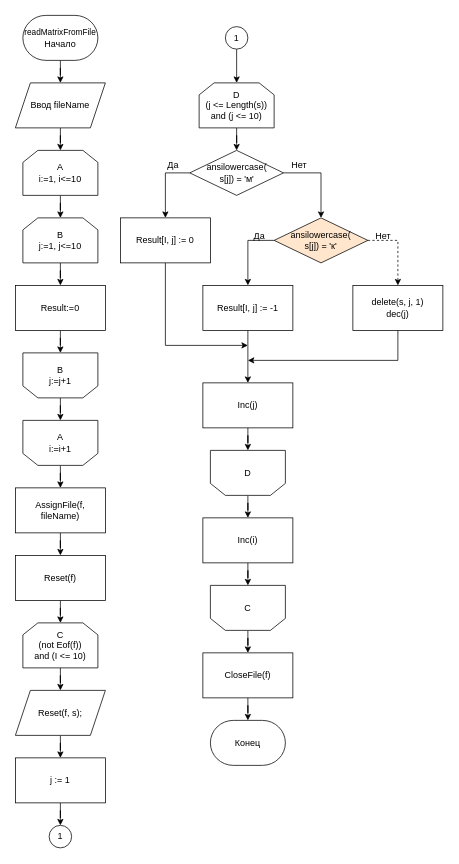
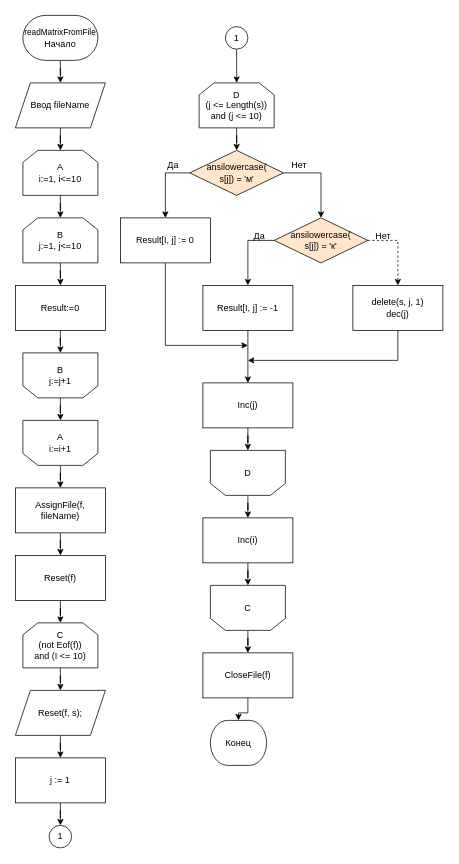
node "ansilowercase( s[j]) = 'м'": fillcolor #ffffff -> #ffe6cc
node "Конец": size 75x45 -> 56x45
